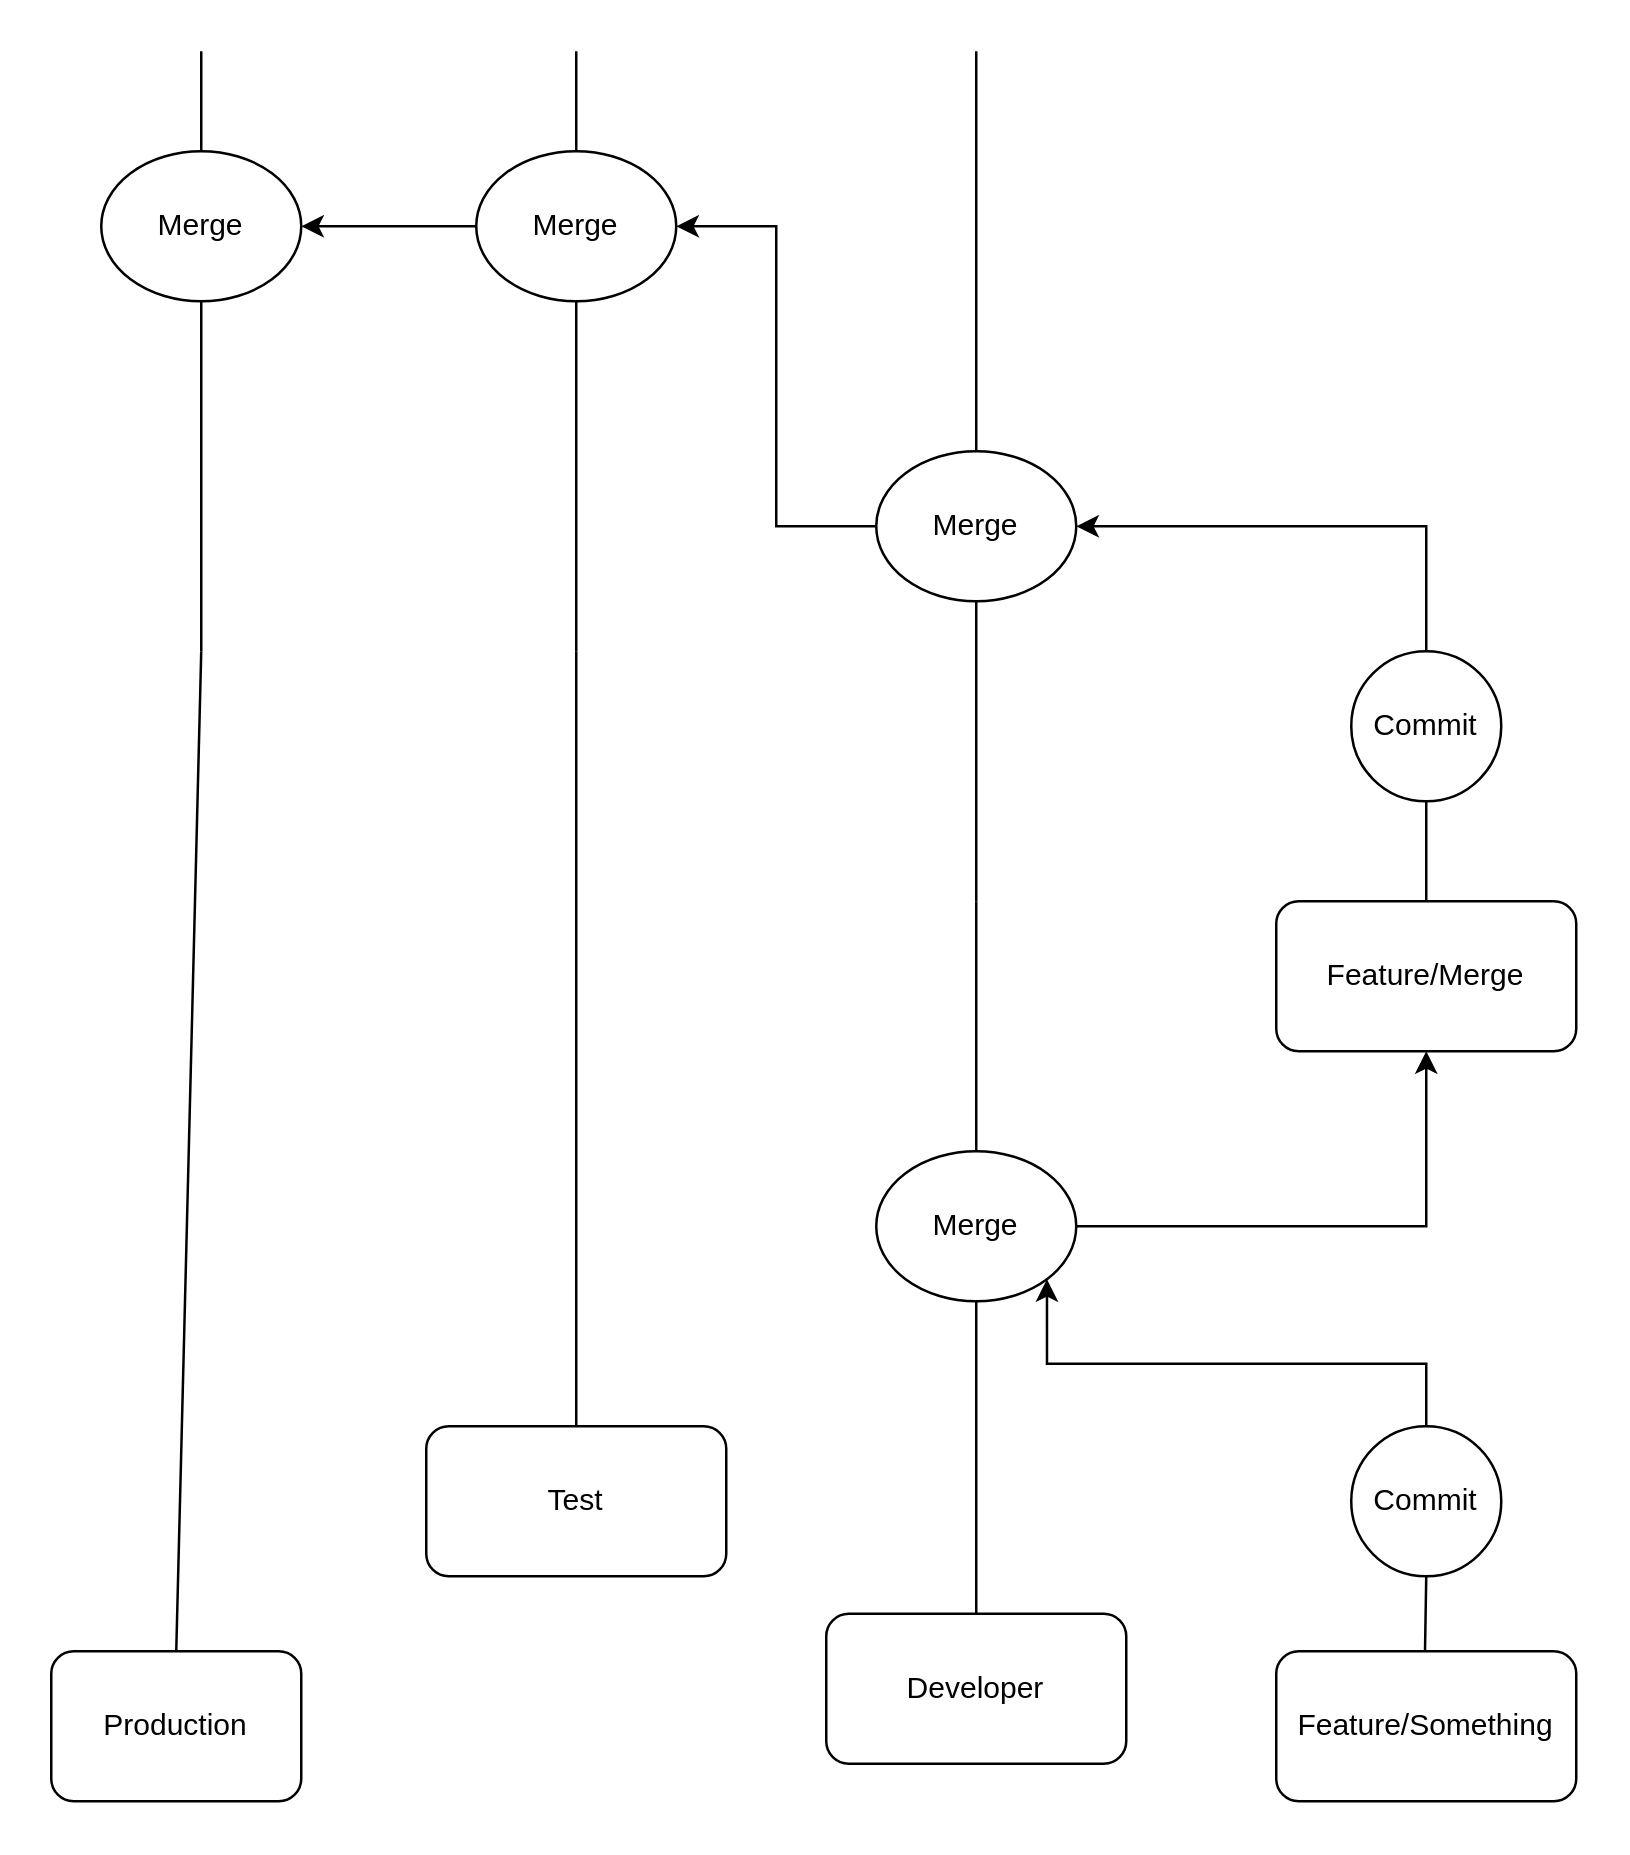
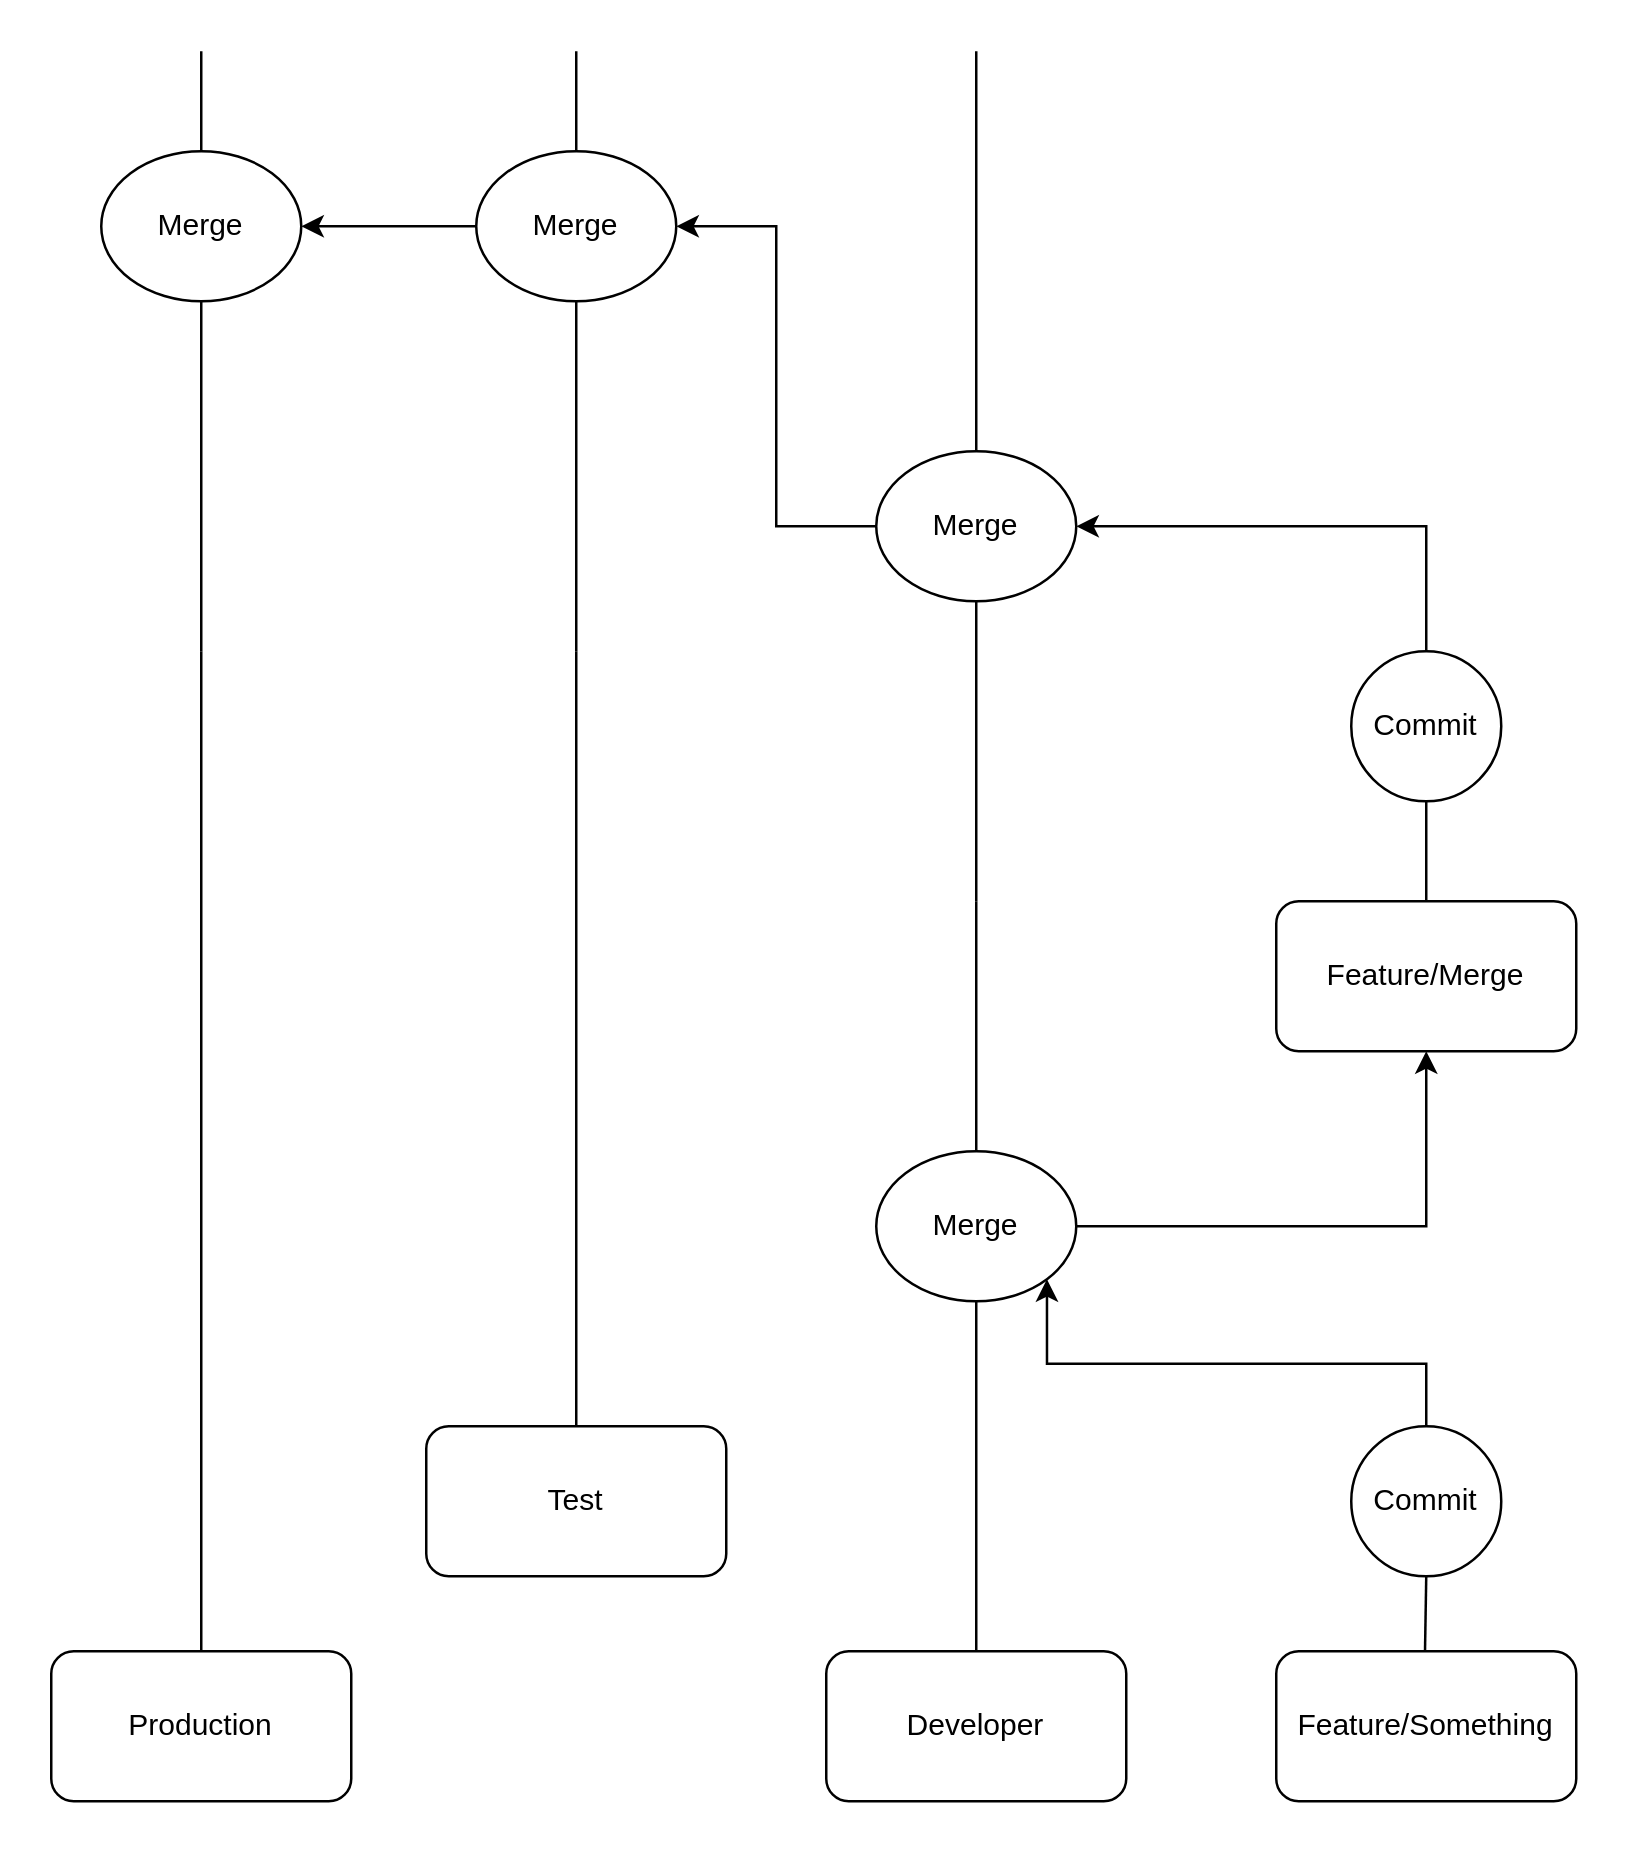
node "Developer": moved (976, 1689) -> (976, 1726)
node "Production": size 250x150 -> 300x150
